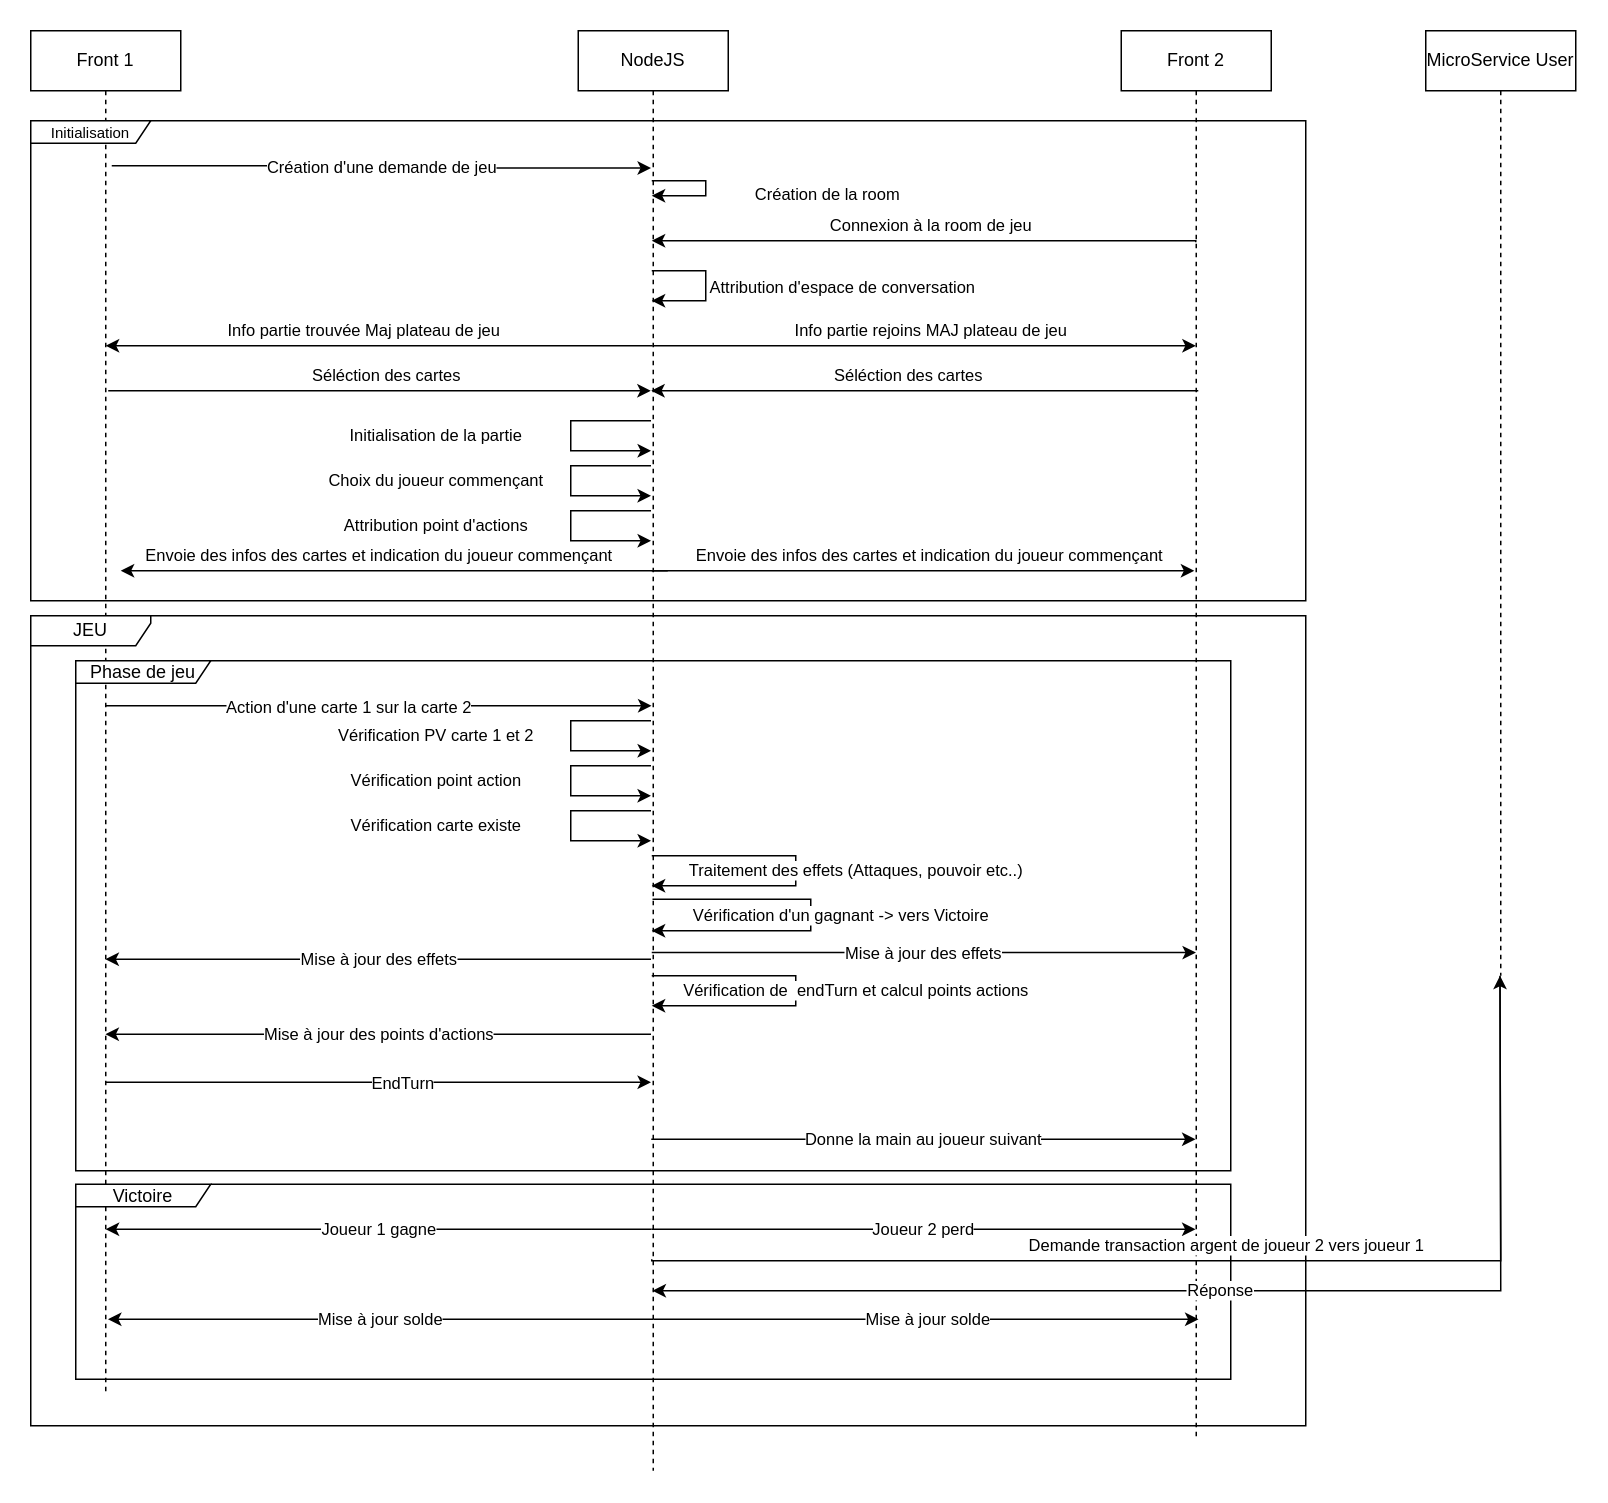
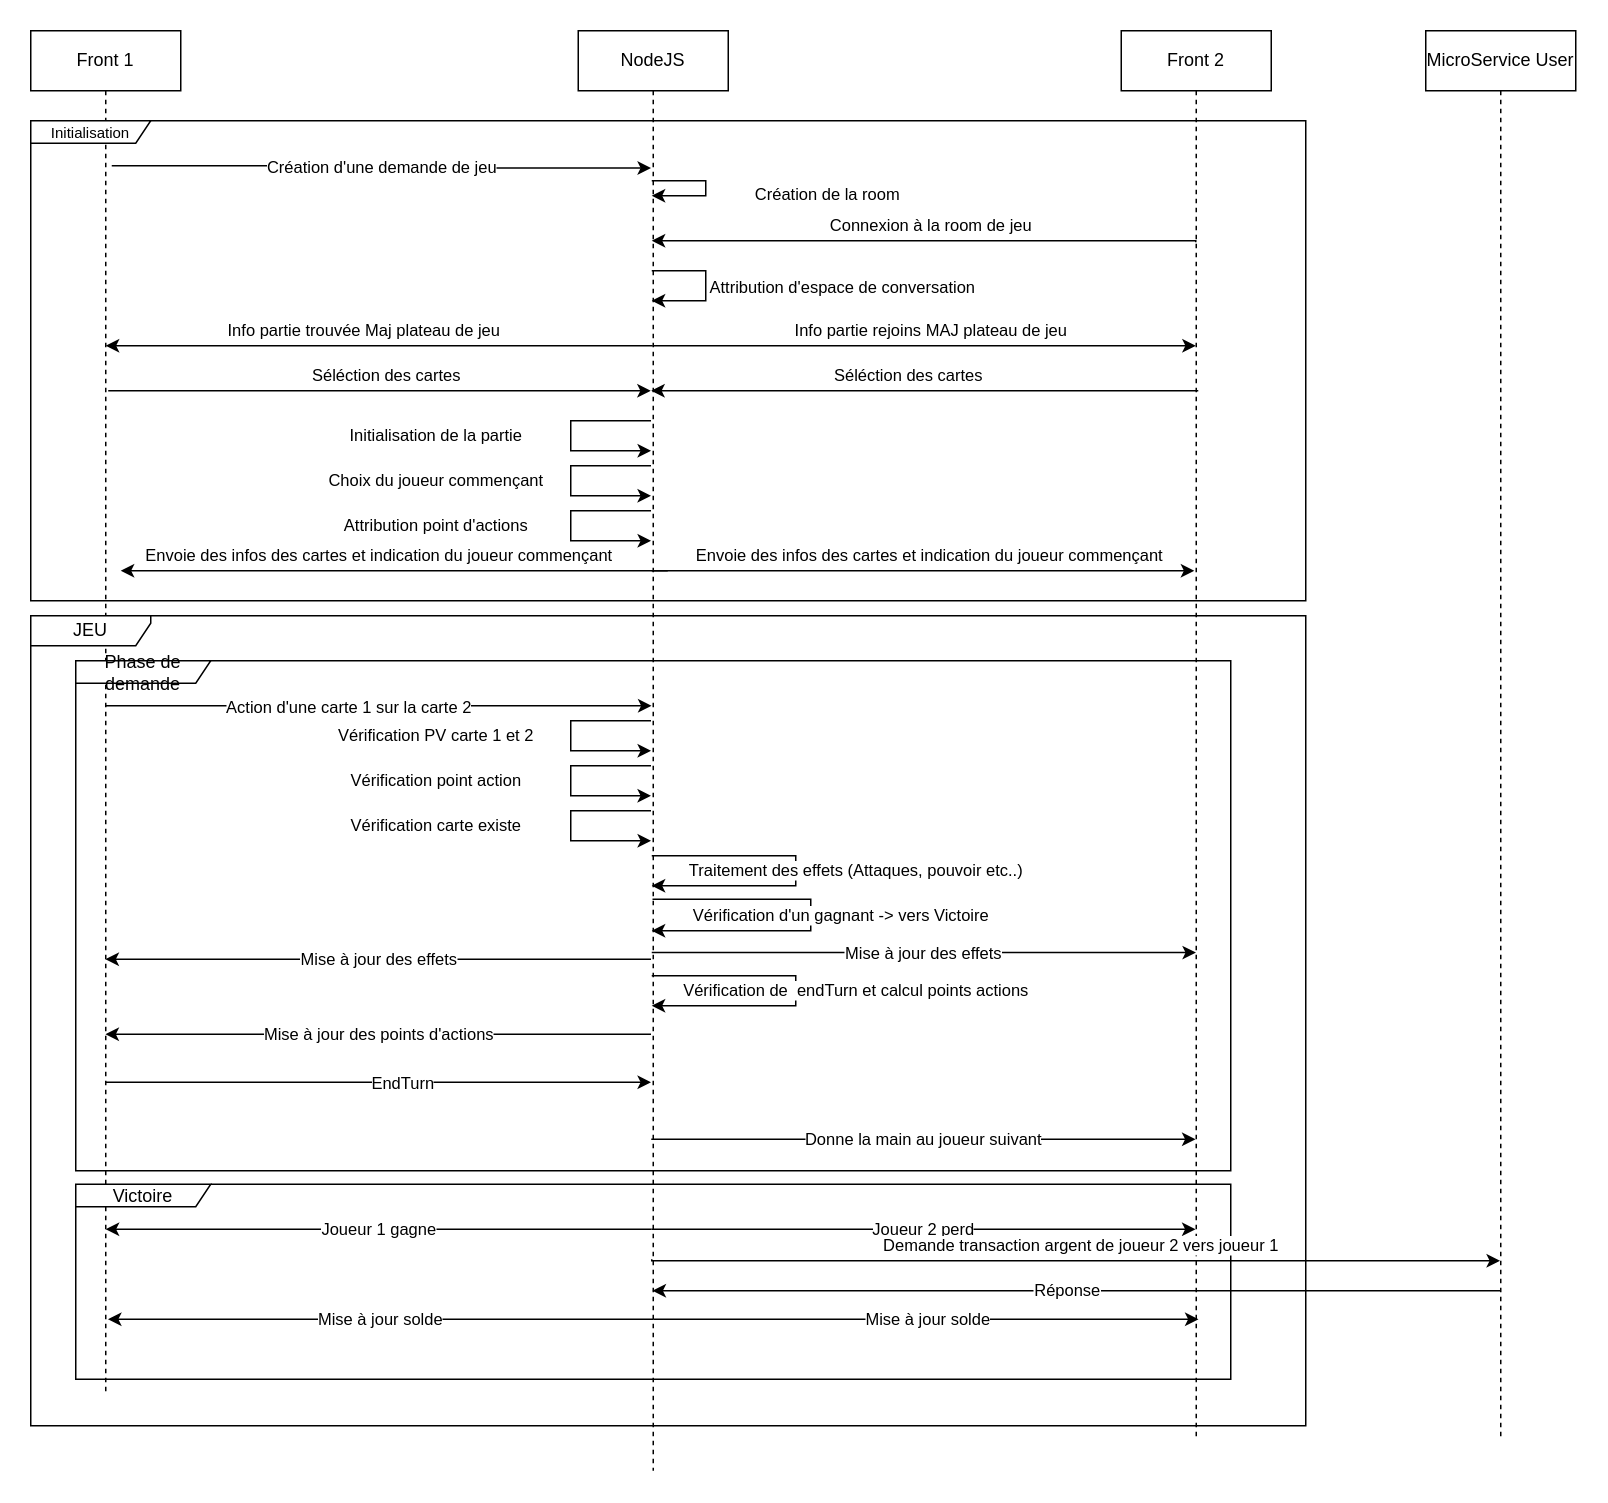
node "MicroService User": size 150x945 -> 150x1410
node "Phase de jeu": label "Phase de jeu" -> "Phase de demande"
